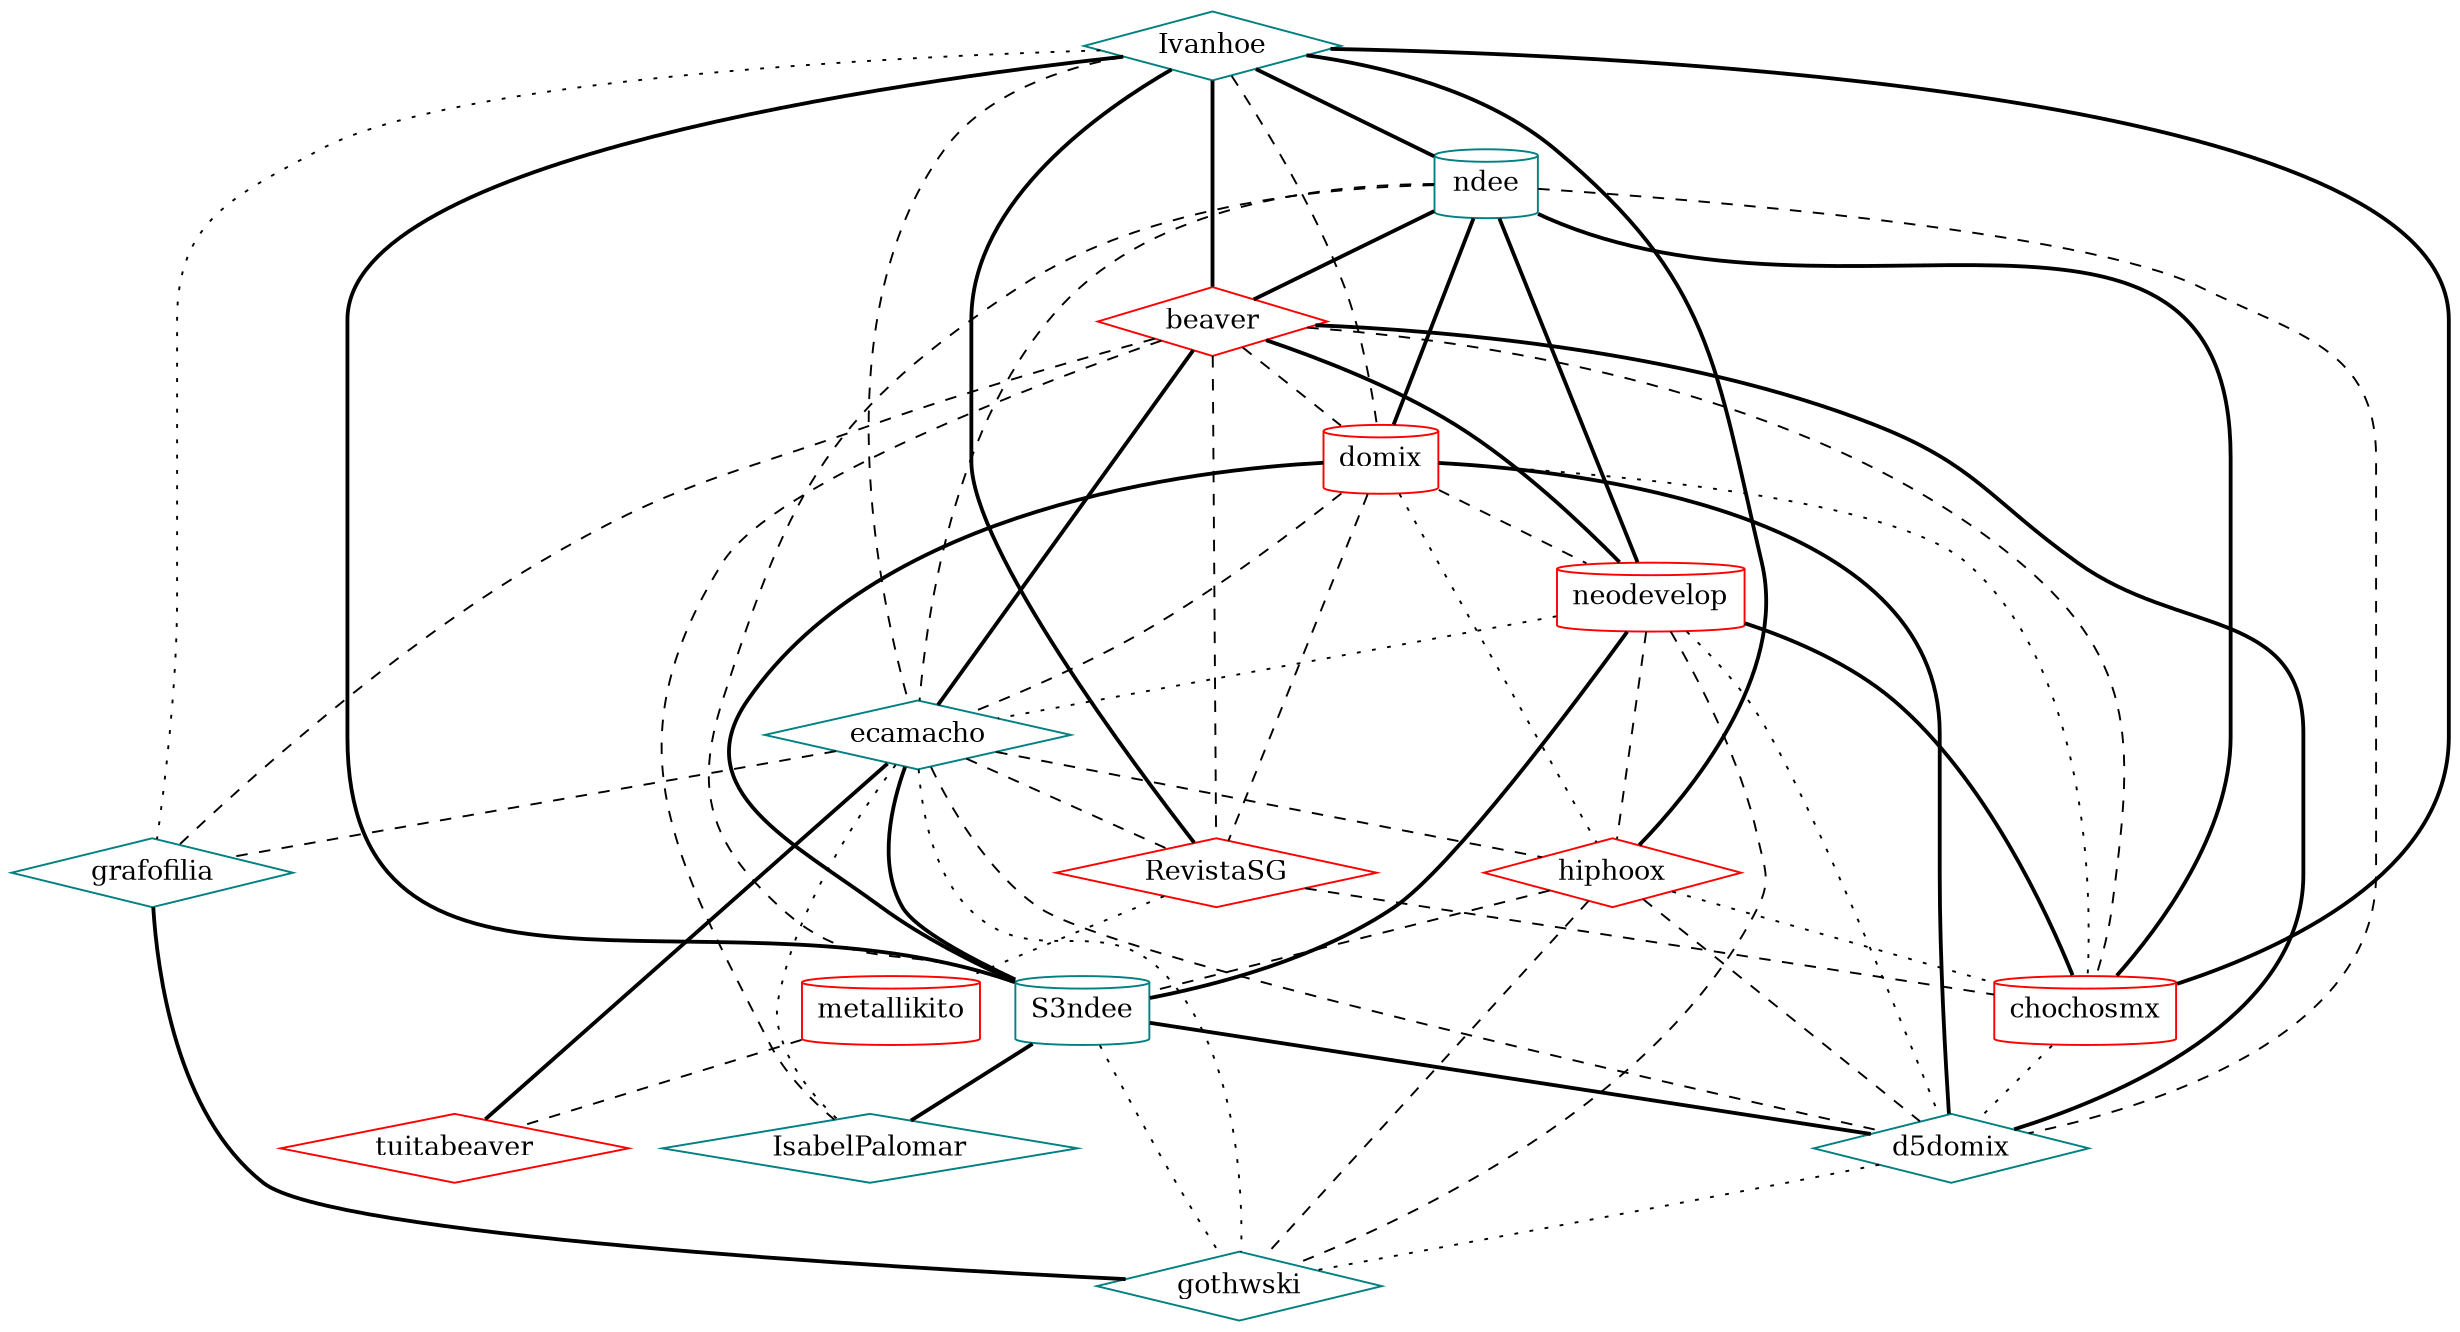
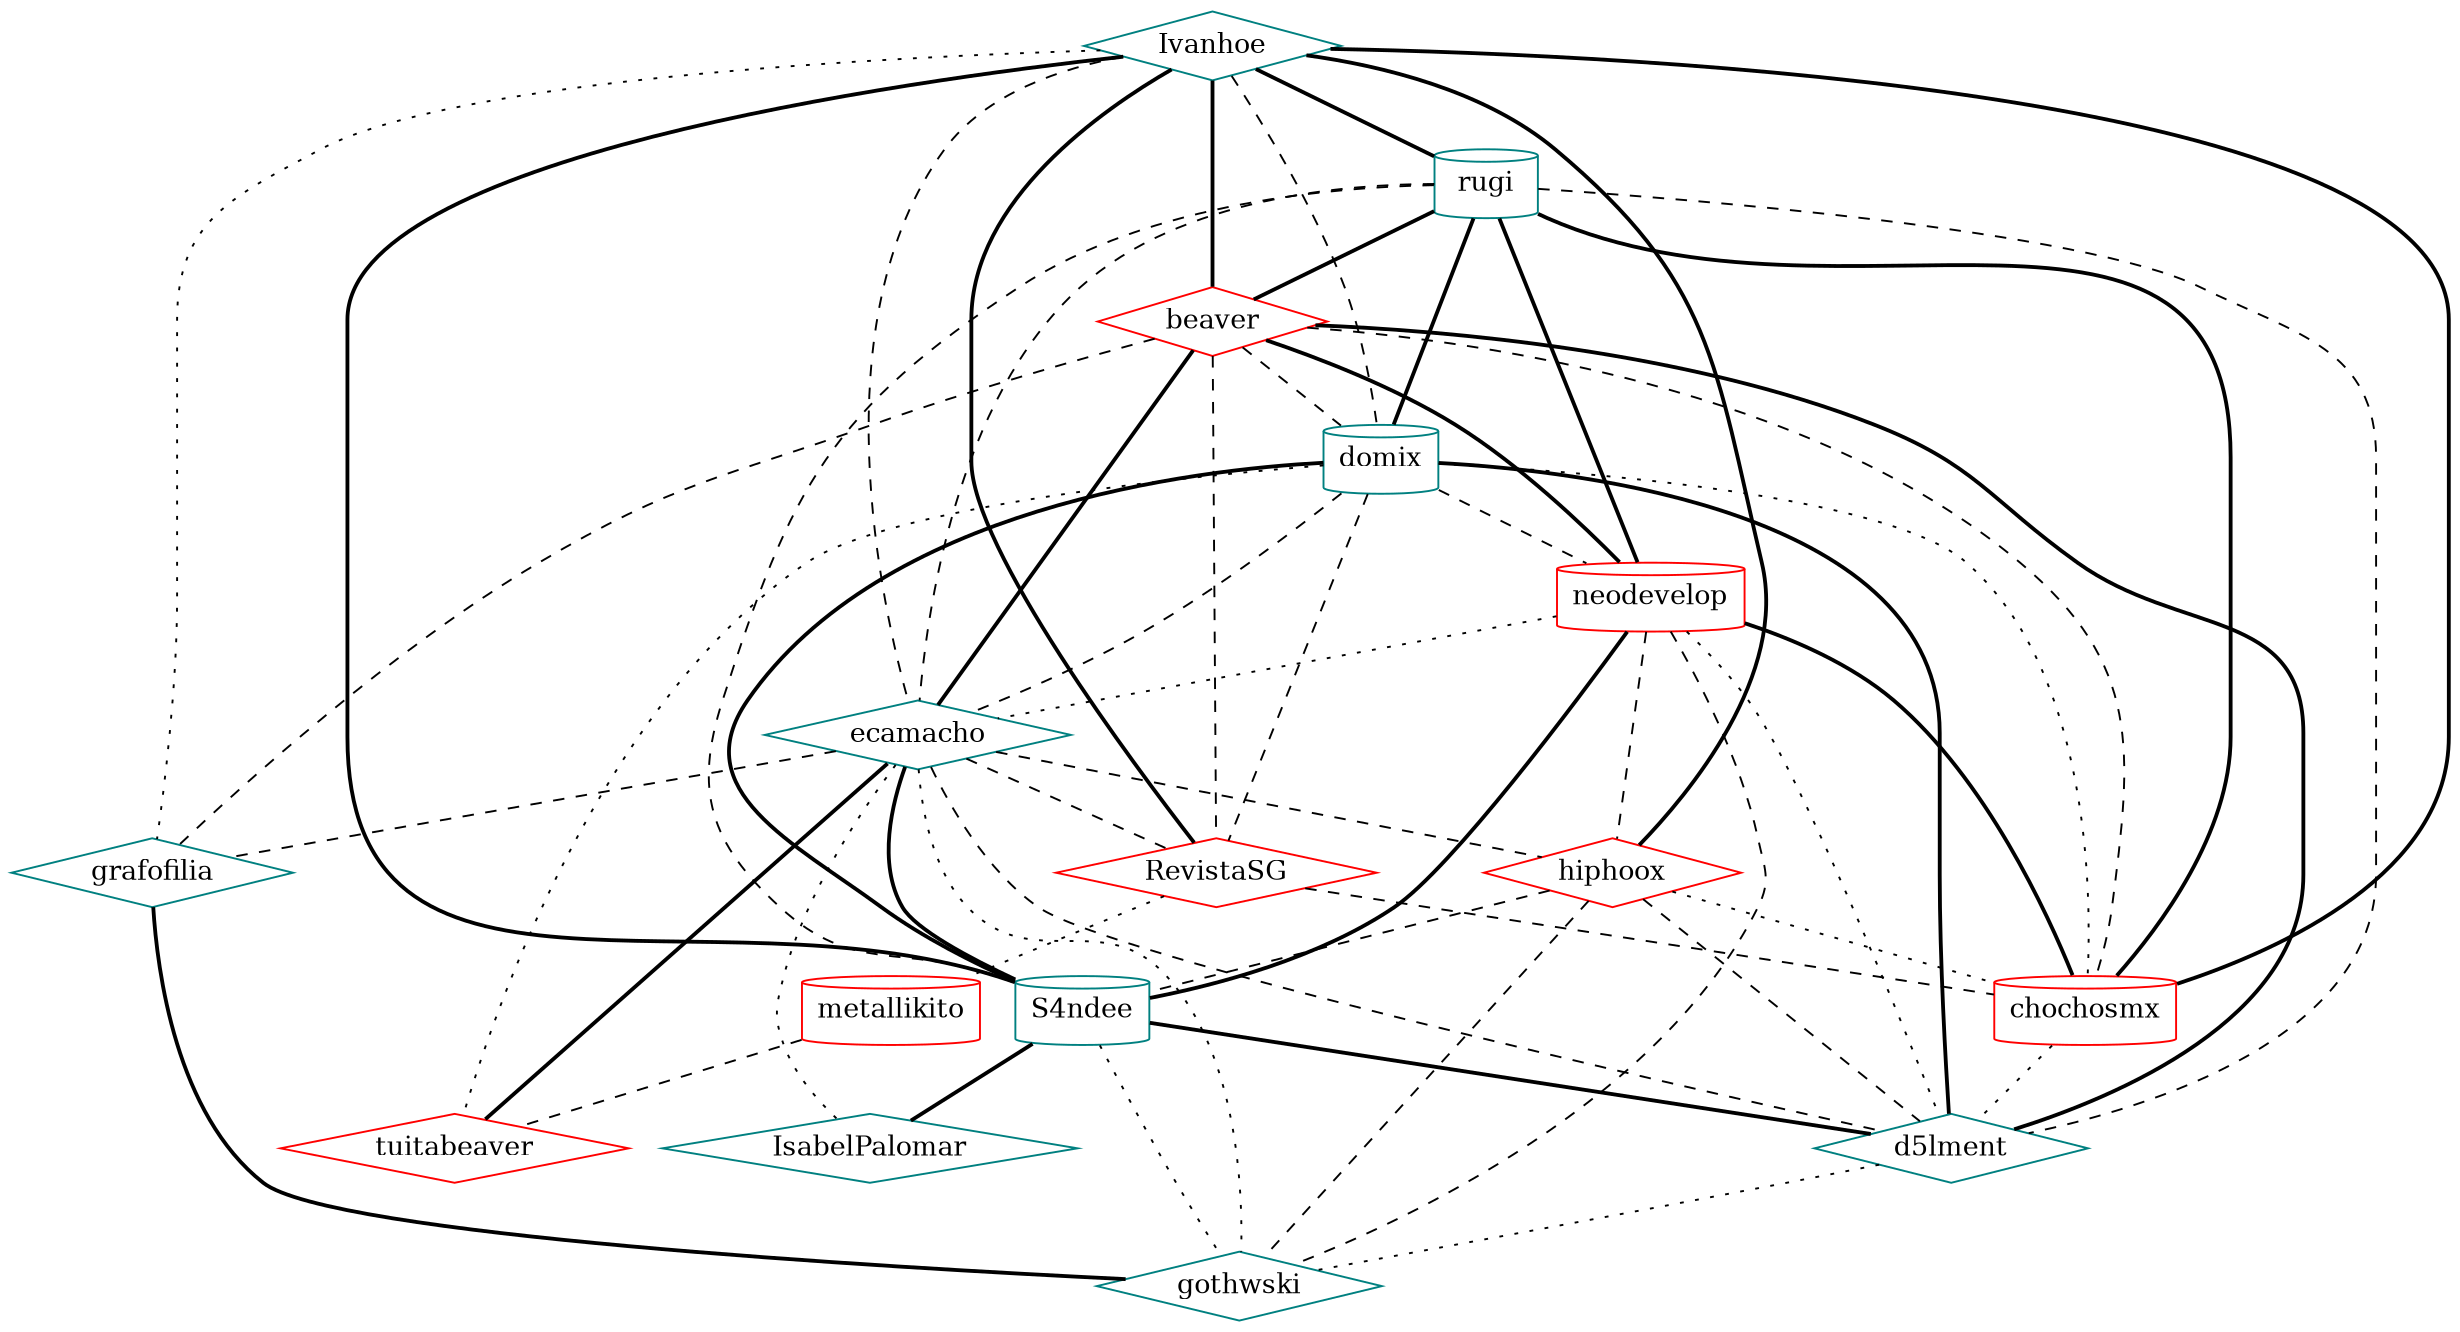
node "ndee": label "ndee" -> "rugi"
node "domix": color red -> teal
edge "beaver" -- "IsabelPalomar": removed
edge "domix" -- "hiphoox": now "domix" -- "tuitabeaver"
node "S3ndee": label "S3ndee" -> "S4ndee"
node "d5domix": label "d5domix" -> "d5lment"
